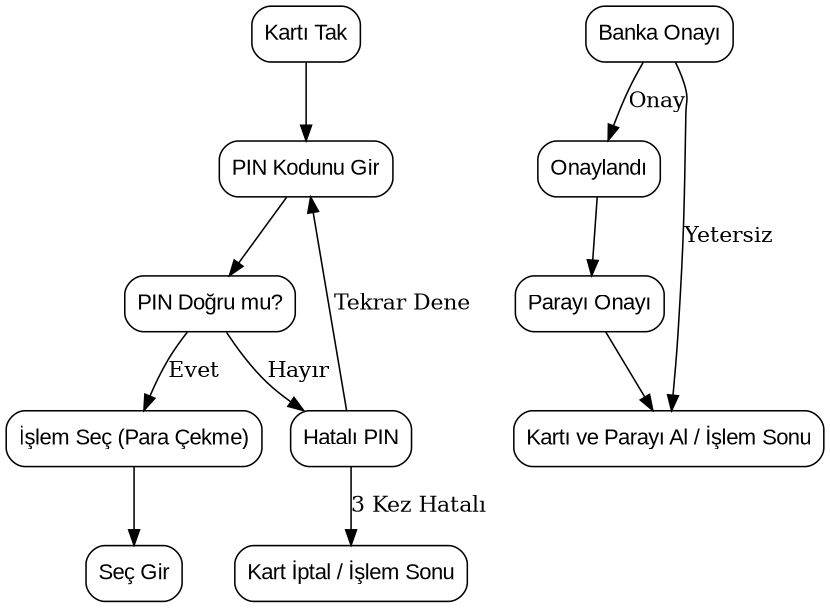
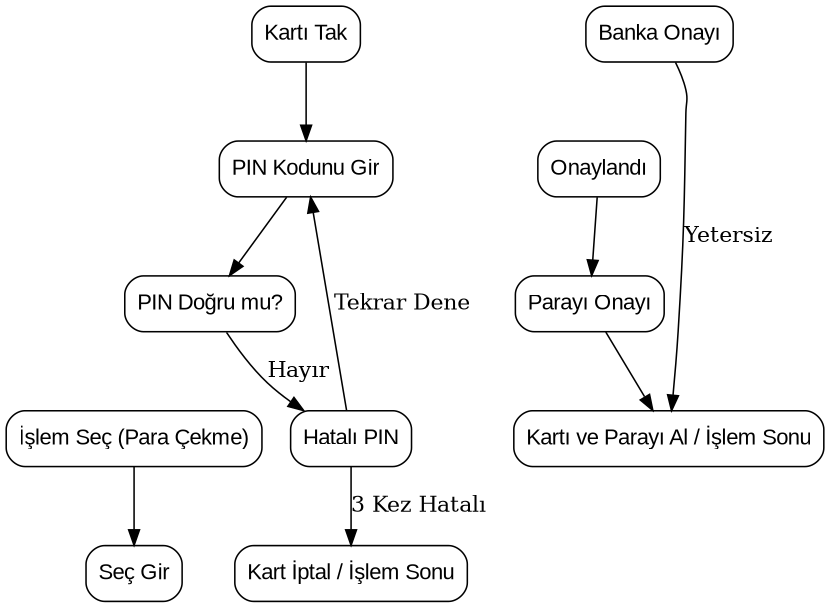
edge "Banka Onayı" -> "Onaylandı": removed, label "Onay"
edge "PIN Doğru mu?" -> "İşlem Seç (Para Çekme)": removed, label "Evet"
